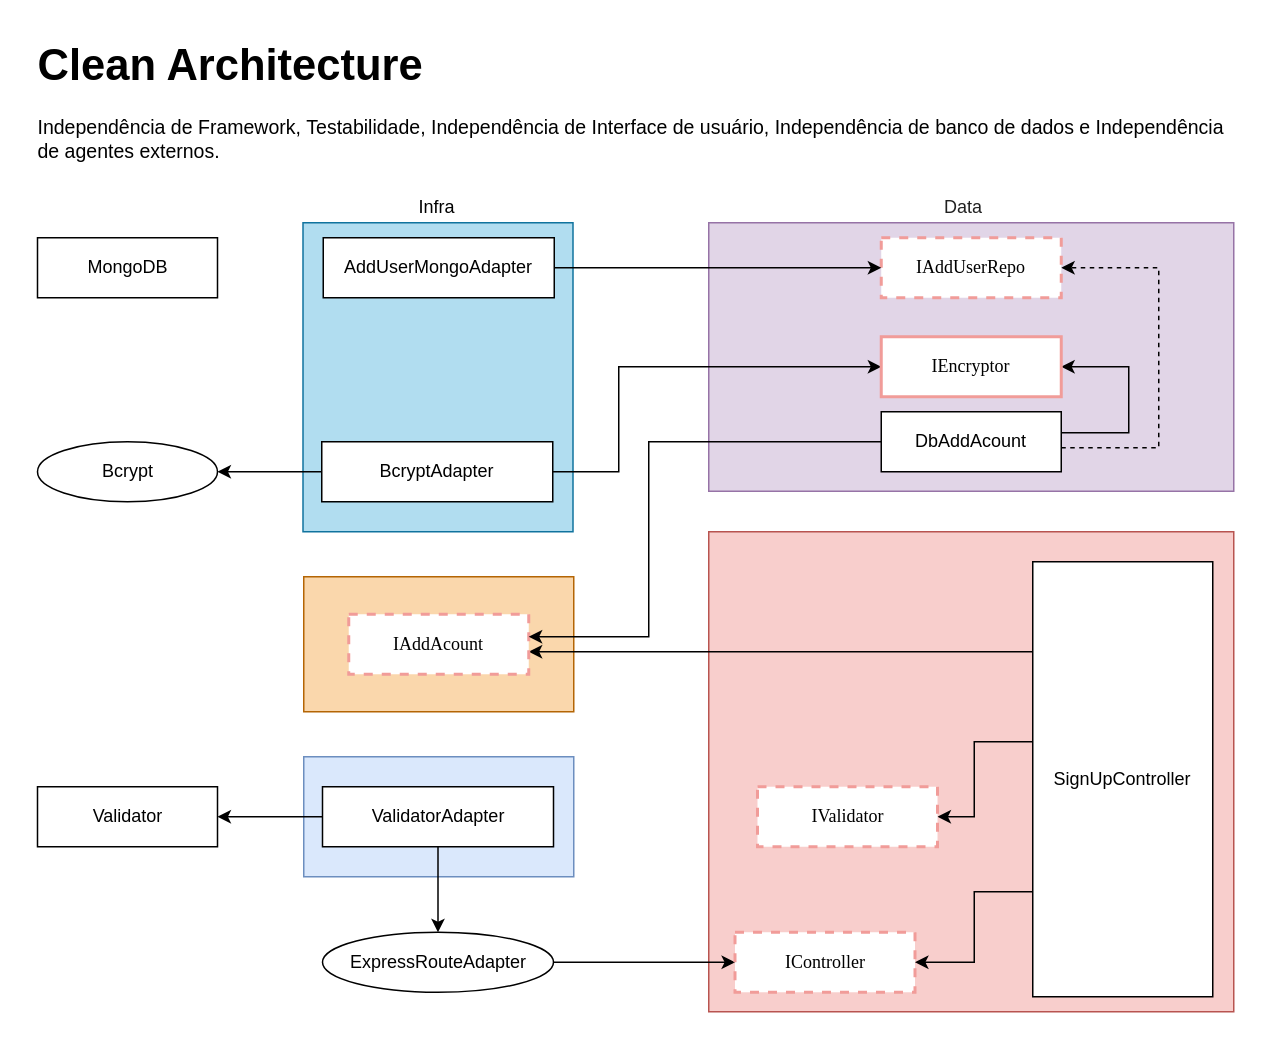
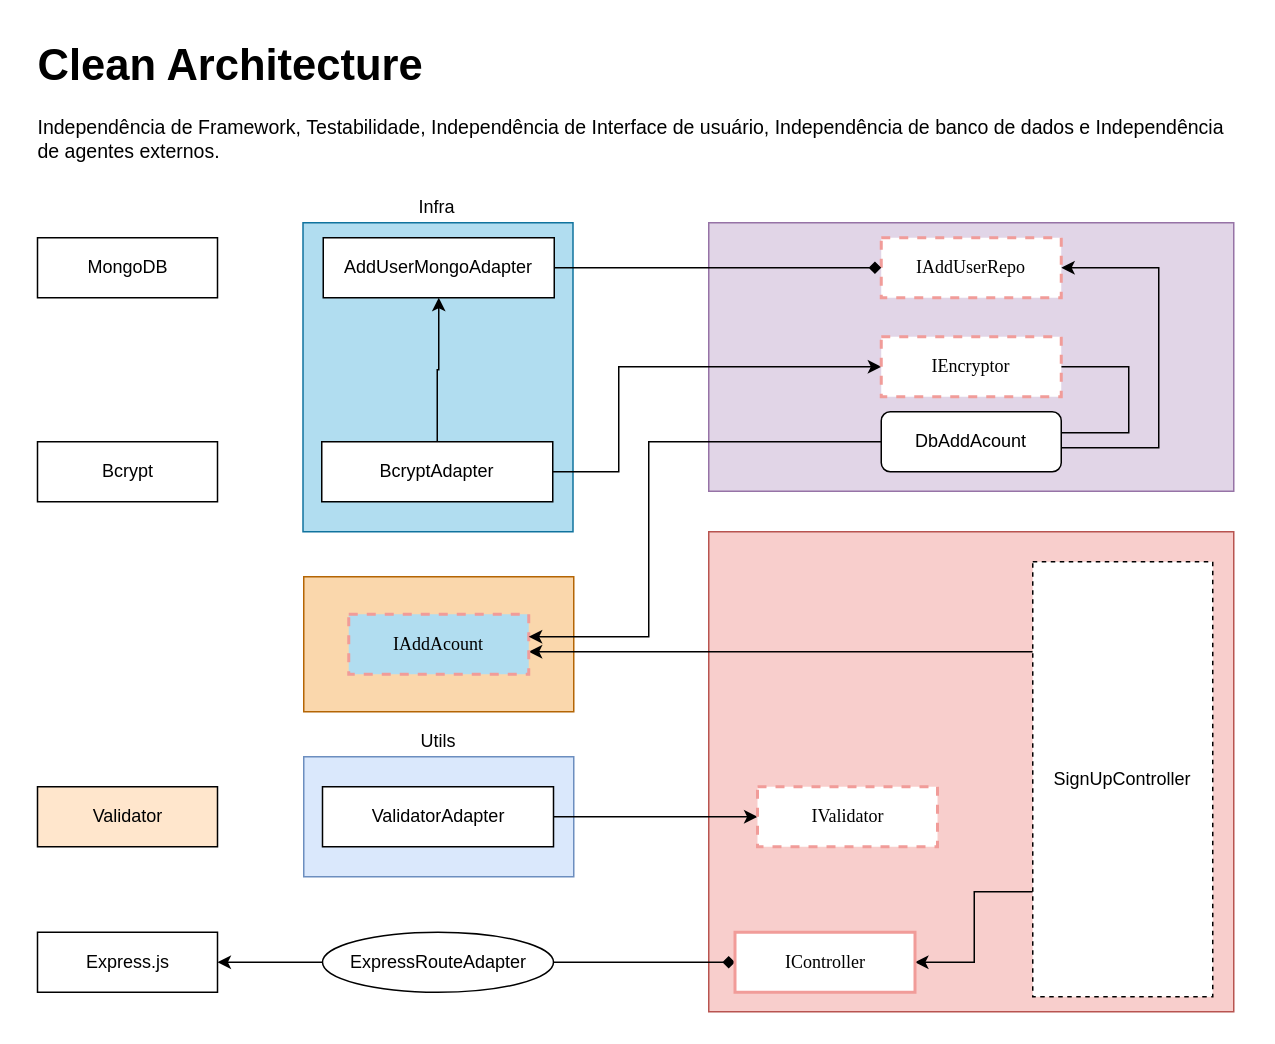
node "Data": removed
edge "AddUserMongoAdapter" -> "IAddUserRepo": arrowhead classic -> diamond
edge "DbAddAcount" -> "IAddUserRepo": style dashed -> solid
node "IEncryptor": style solid -> dashed
edge "DbAddAcount" -> "IEncryptor": arrowhead classic -> none
node "DbAddAcount": shape rectangle -> rounded rectangle
node "Bcrypt": shape ellipse -> rectangle
edge "BcryptAdapter" -> "Bcrypt": now "BcryptAdapter" -> "AddUserMongoAdapter"
node "IAddAcount": fillcolor #ffffff -> #b1ddf0
node "Utils": added
edge "SignUpController" -> "IValidator": removed
node "SignUpController": style solid -> dashed
node "Validator": fillcolor #ffffff -> #ffe6cc
edge "ValidatorAdapter" -> "Validator": removed
edge "ValidatorAdapter" -> "ExpressRouteAdapter": now "ValidatorAdapter" -> "IValidator"
node "Express.js": added
edge "ExpressRouteAdapter" -> "Express.js": added
edge "ExpressRouteAdapter" -> "IController": arrowhead classic -> diamond
node "IController": style dashed -> solid
